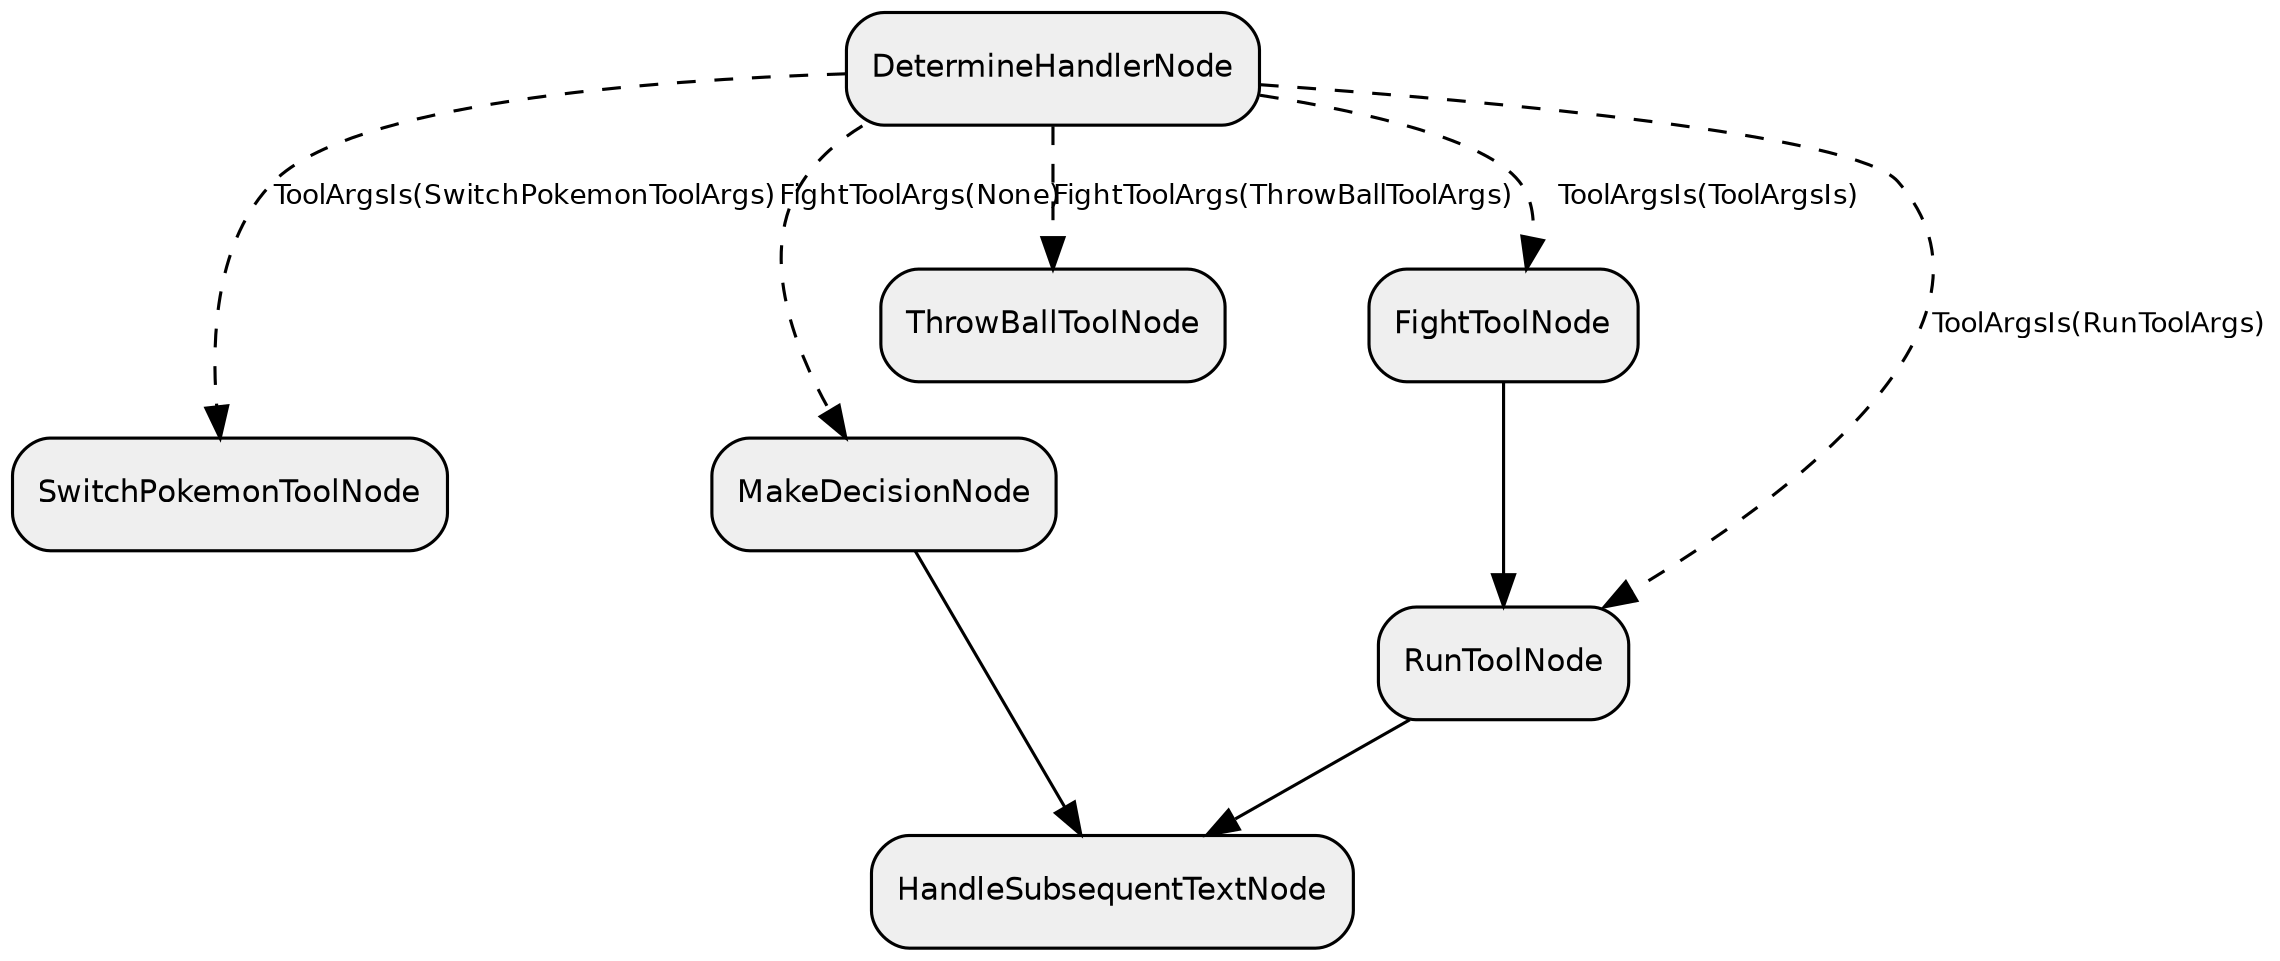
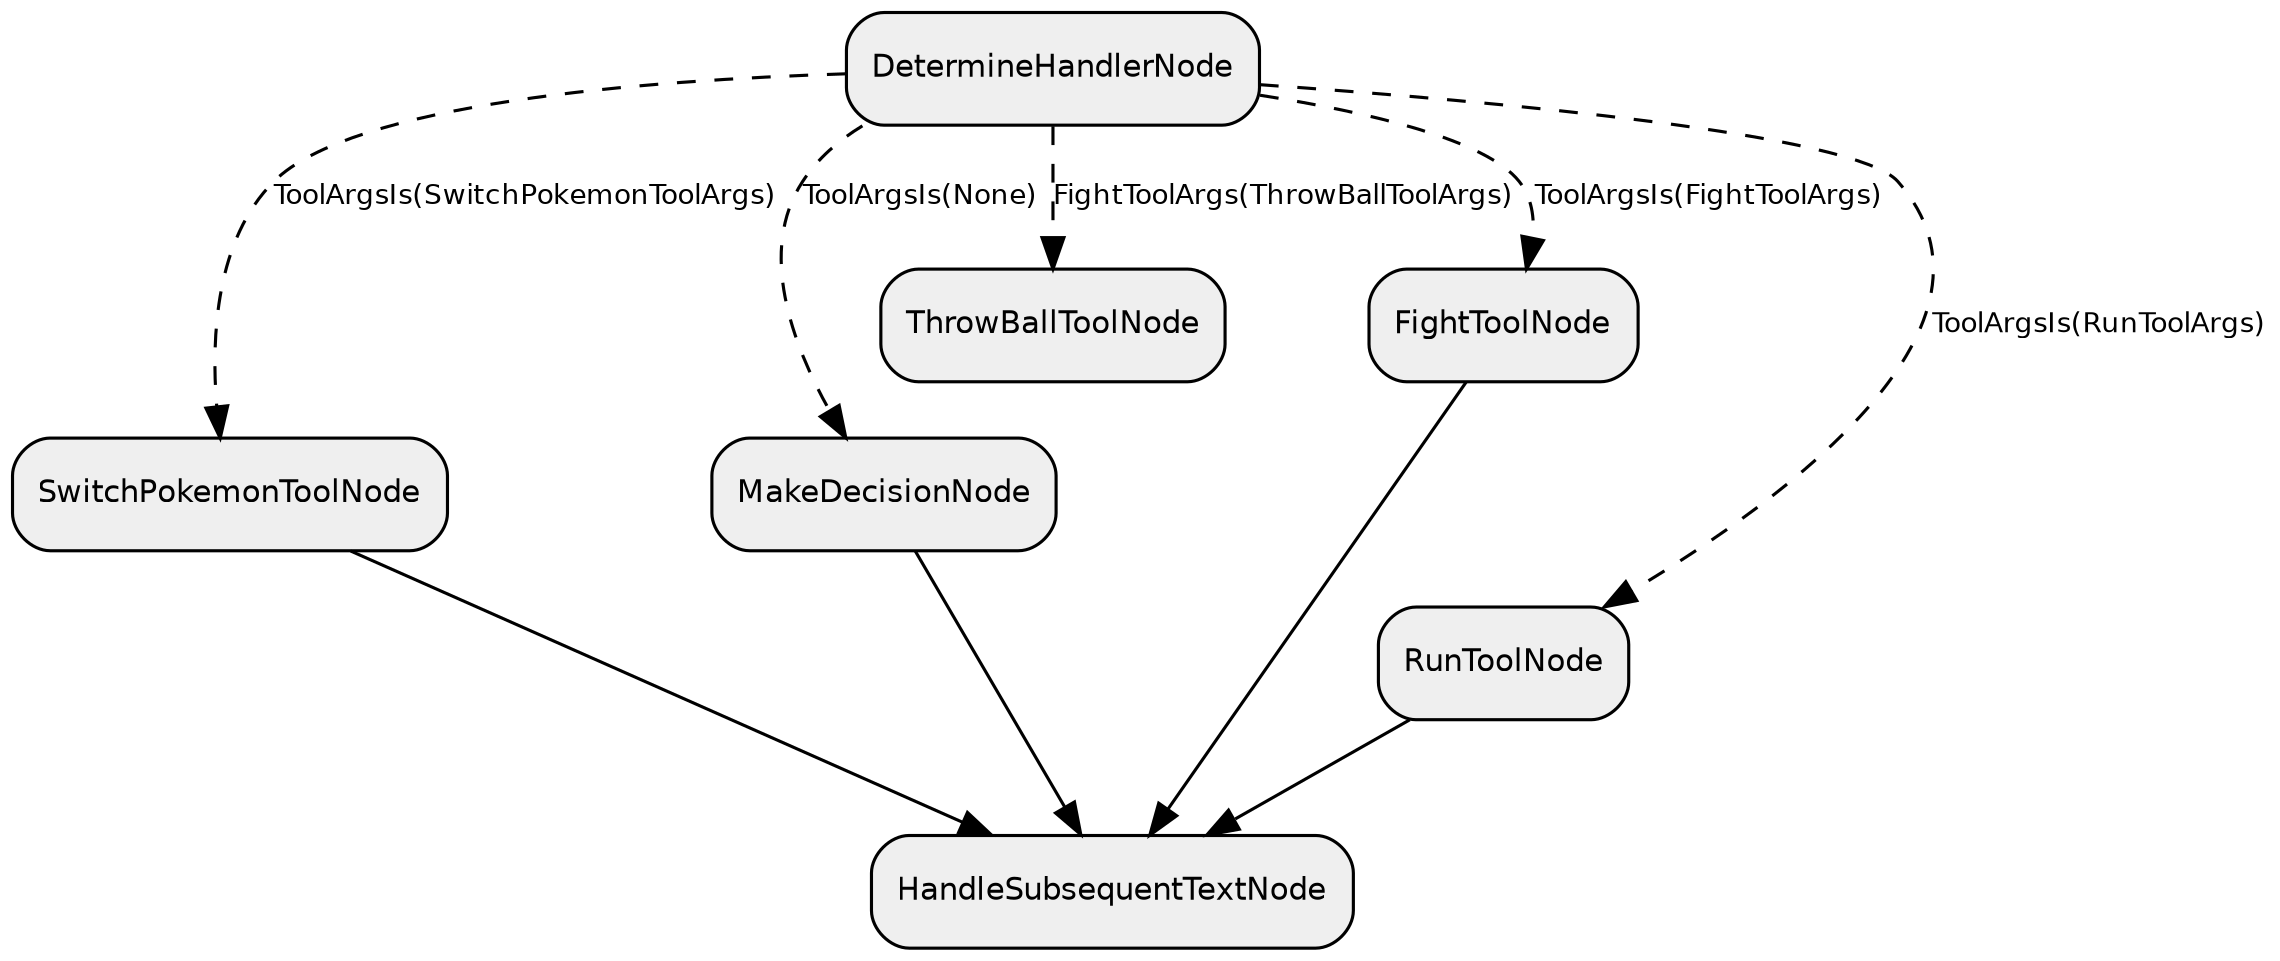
edge "DetermineHandlerNode" -> "MakeDecisionNode": label "FightToolArgs(None)" -> "ToolArgsIs(None)"
edge "DetermineHandlerNode" -> "FightToolNode": label "ToolArgsIs(ToolArgsIs)" -> "ToolArgsIs(FightToolArgs)"
edge "FightToolNode" -> "RunToolNode": now "FightToolNode" -> "HandleSubsequentTextNode"
edge "SwitchPokemonToolNode" -> "HandleSubsequentTextNode": added
